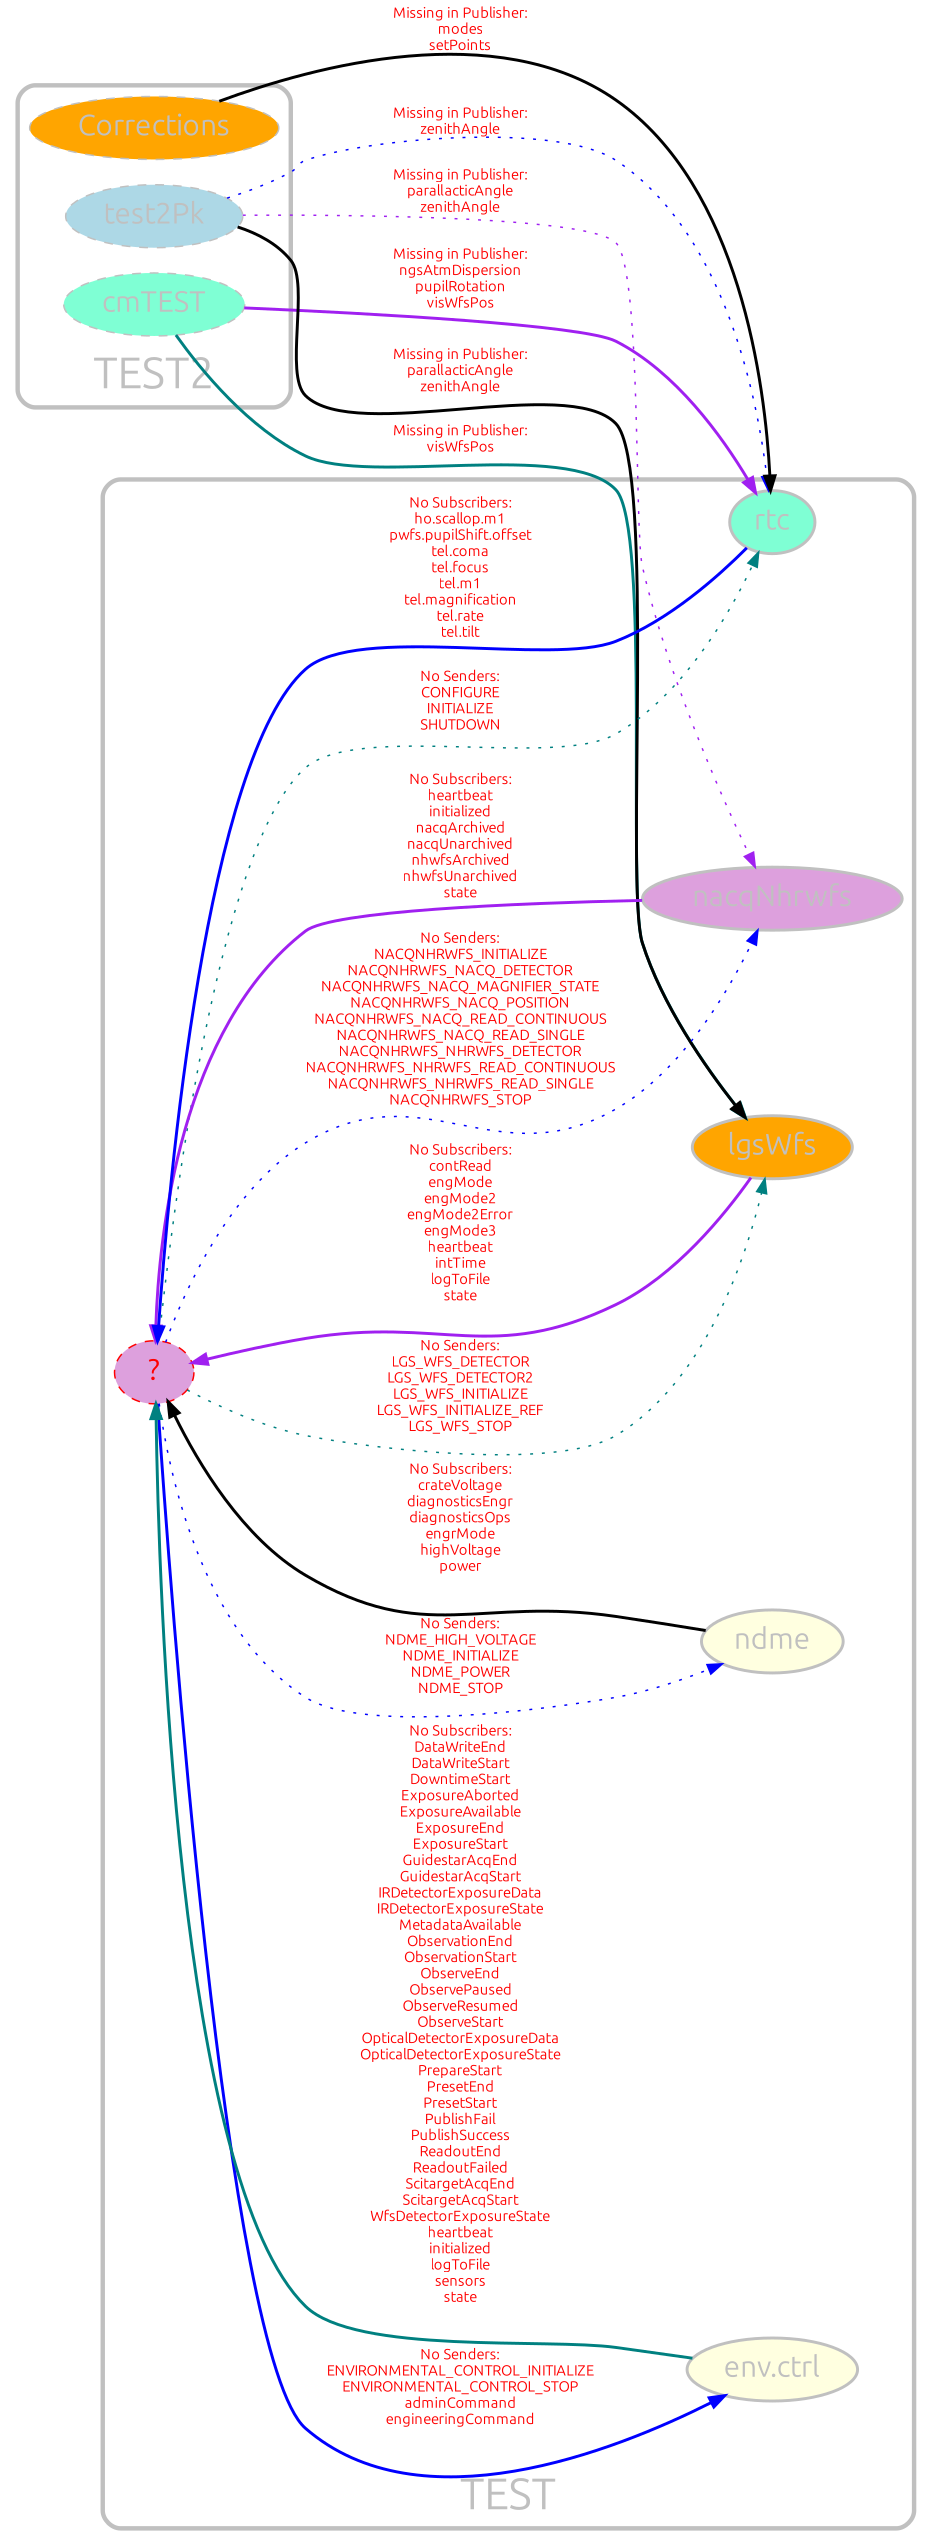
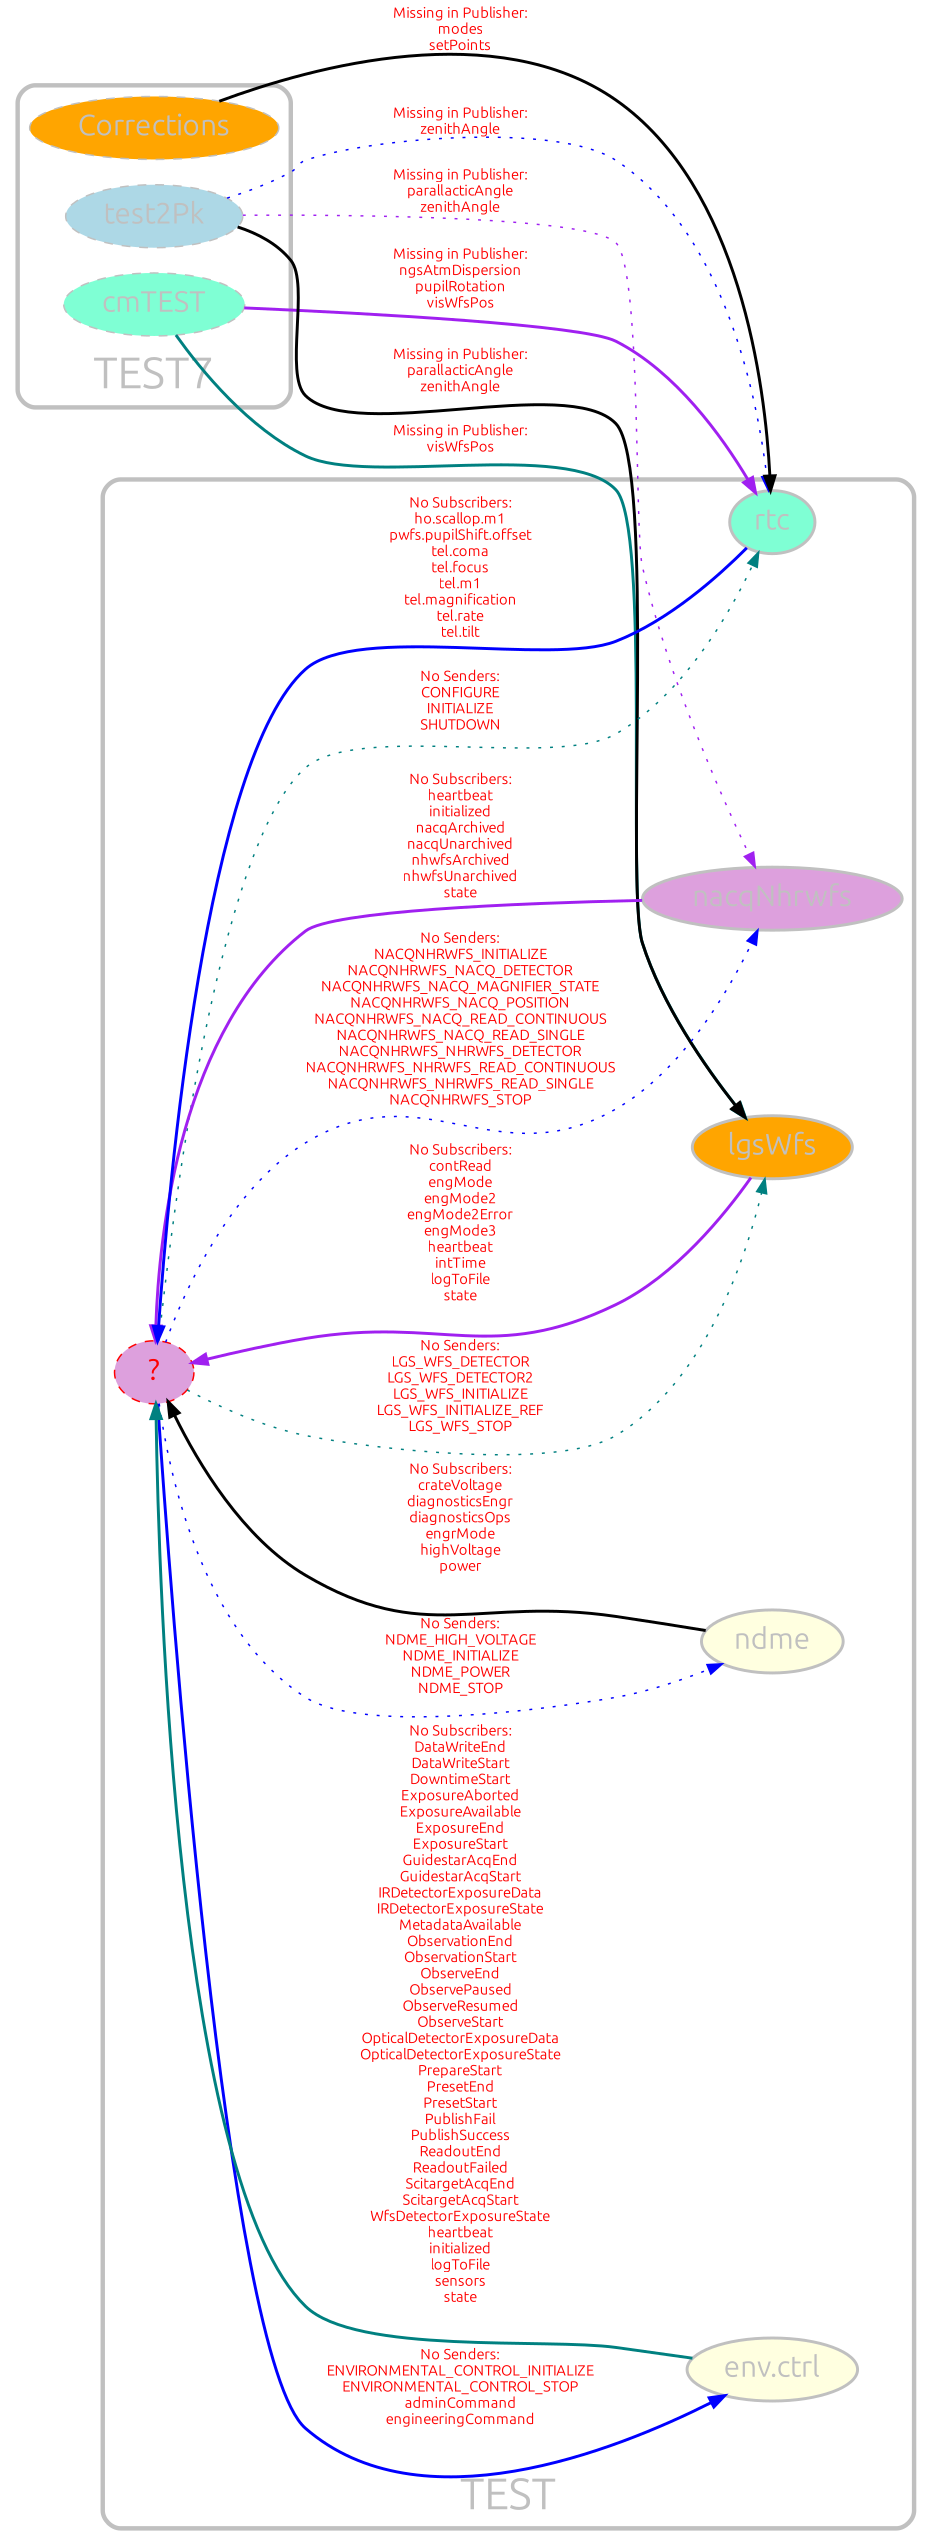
cluster "TEST2": label "TEST2" -> "TEST7"
